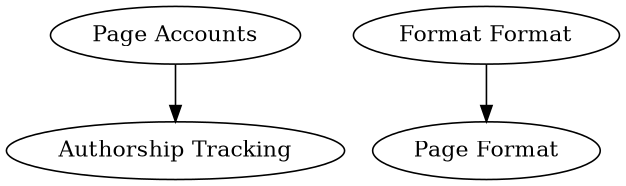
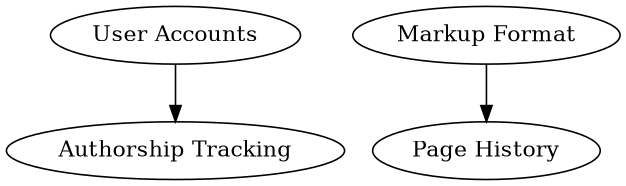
node "Page Accounts": label "Page Accounts" -> "User Accounts"
node "Format Format": label "Format Format" -> "Markup Format"
node "Page Format": label "Page Format" -> "Page History"
